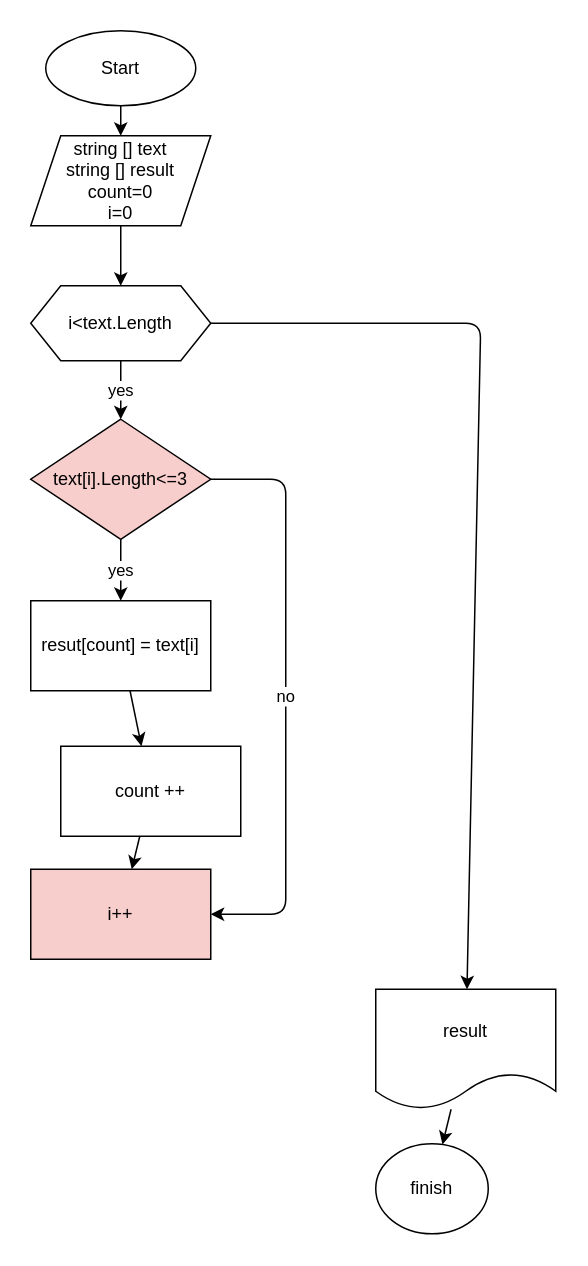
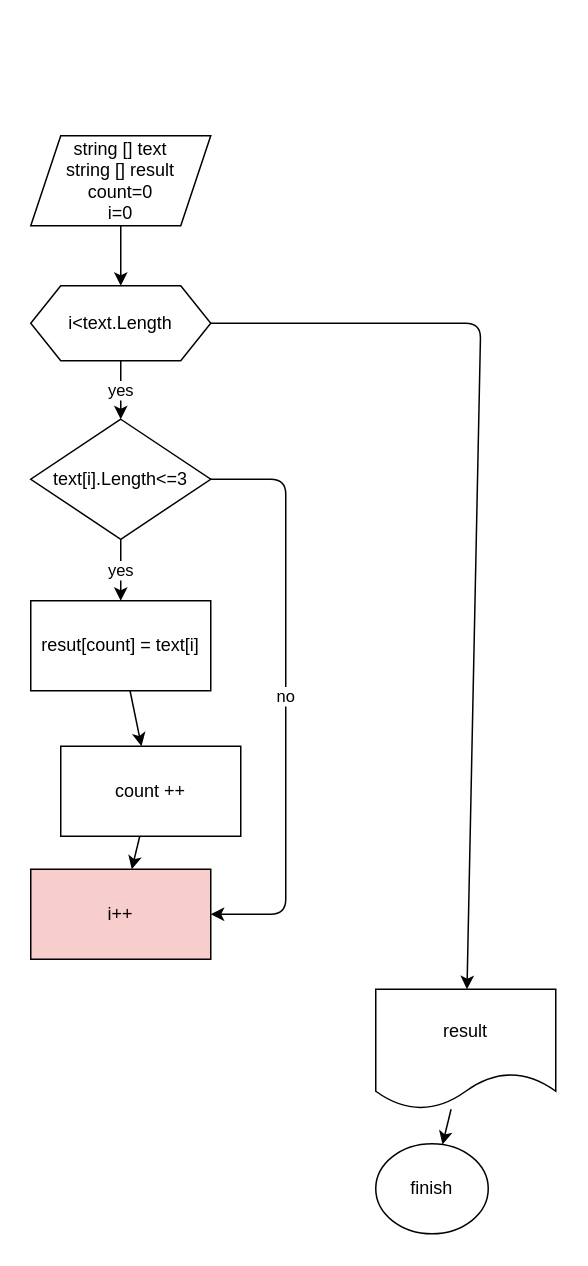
node "Start": removed
edge "Start" -> "string [] text string [] result count=0 i=0": removed
node "text[i].Length<=3": fillcolor #f8cecc -> #ffffff
